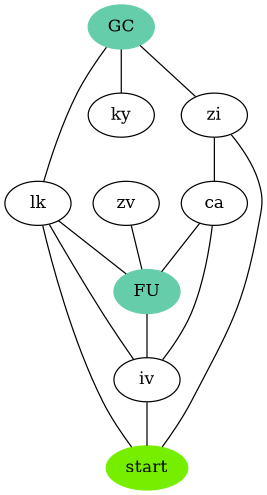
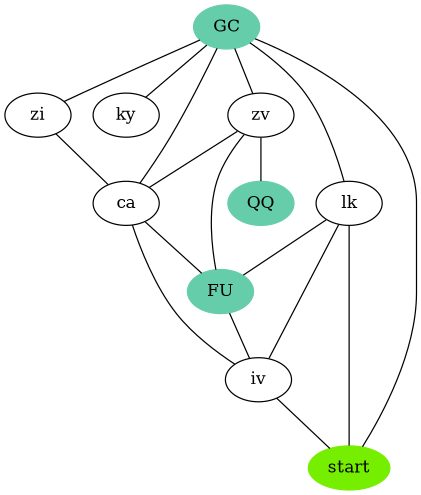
edge "GC" -- "zv": added
edge "GC" -- "ca": added
edge "zv" -- "ca": added
node "QQ": added
edge "zi" -- "start": now "GC" -- "start"
